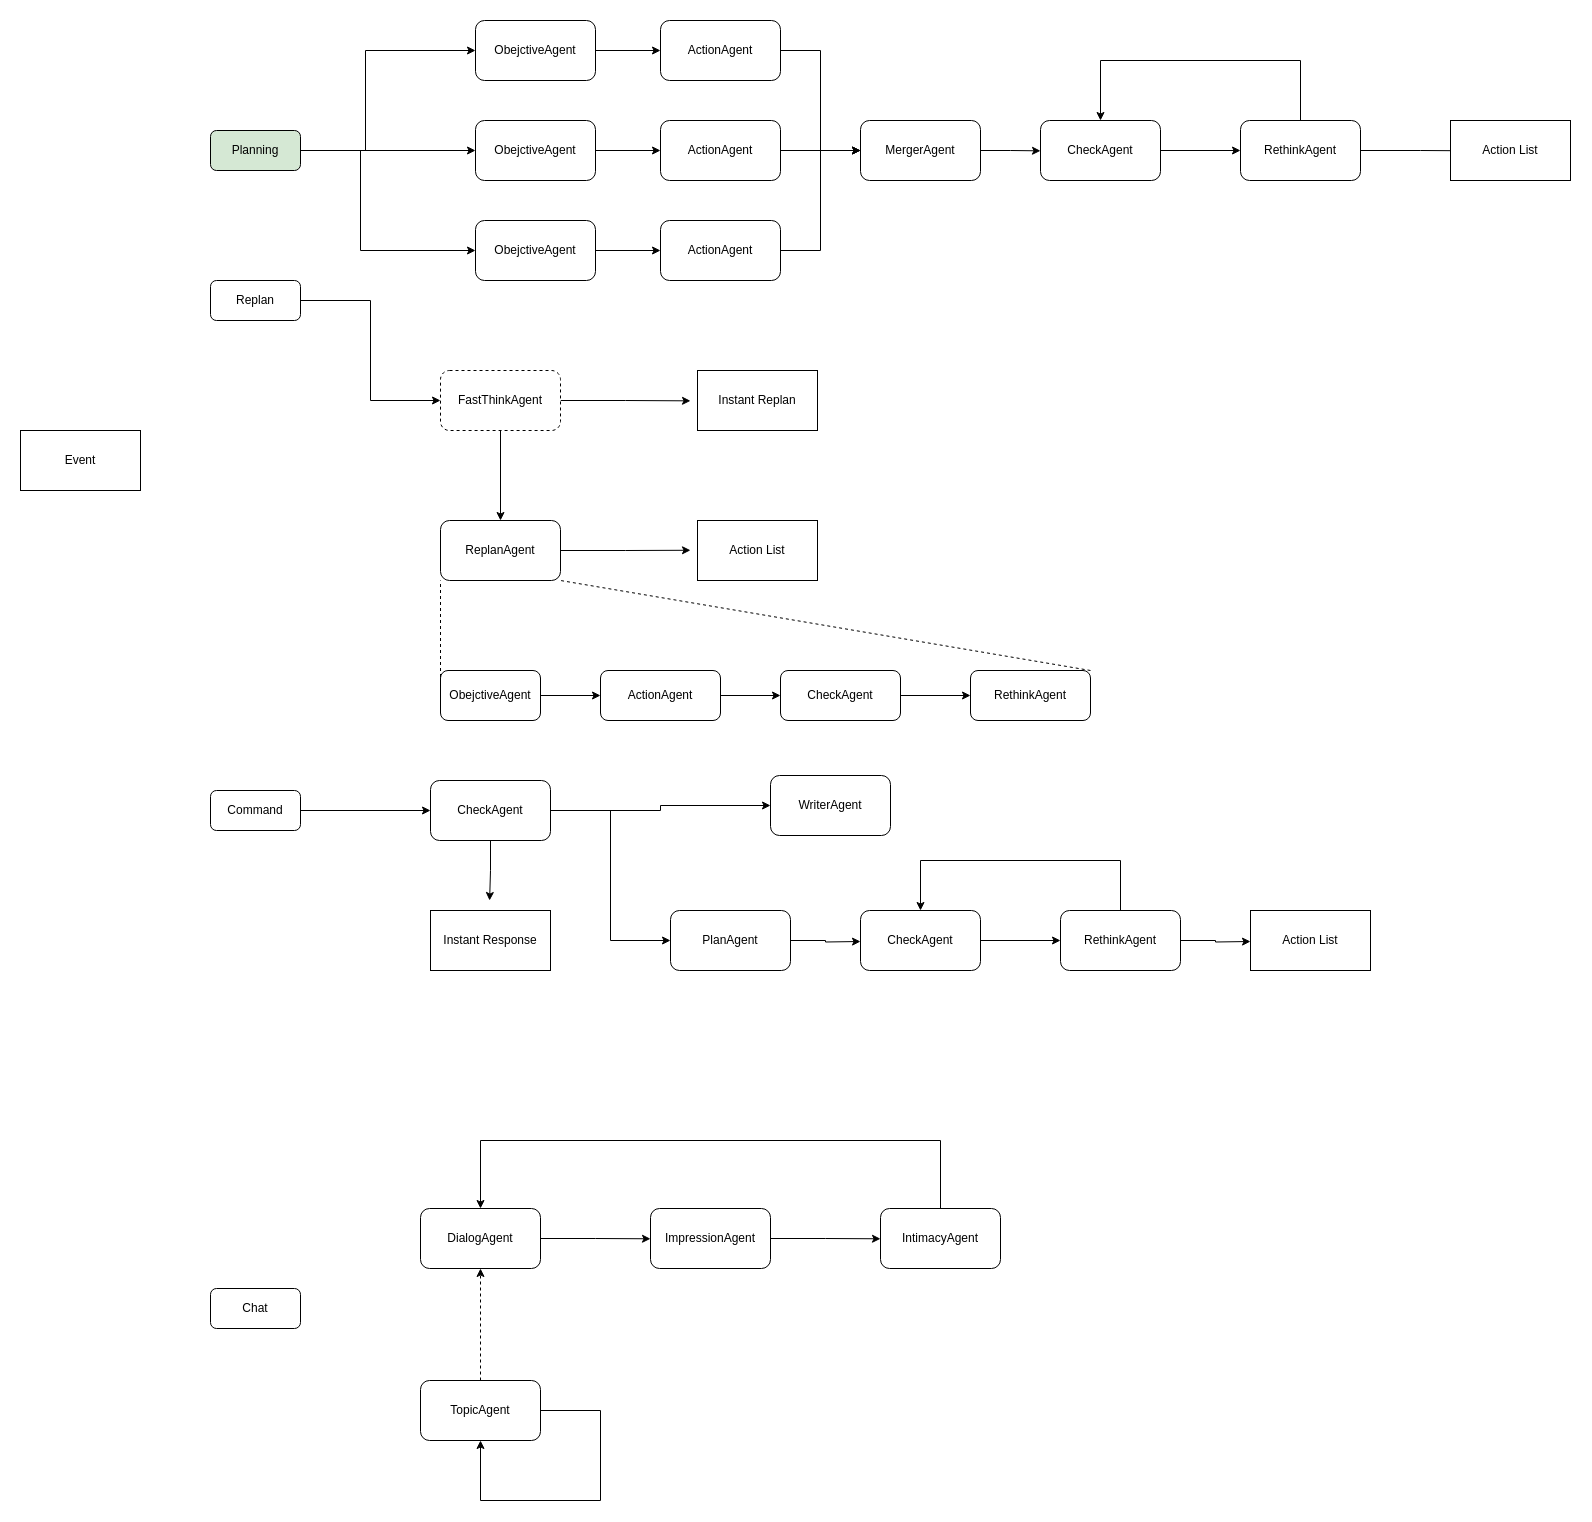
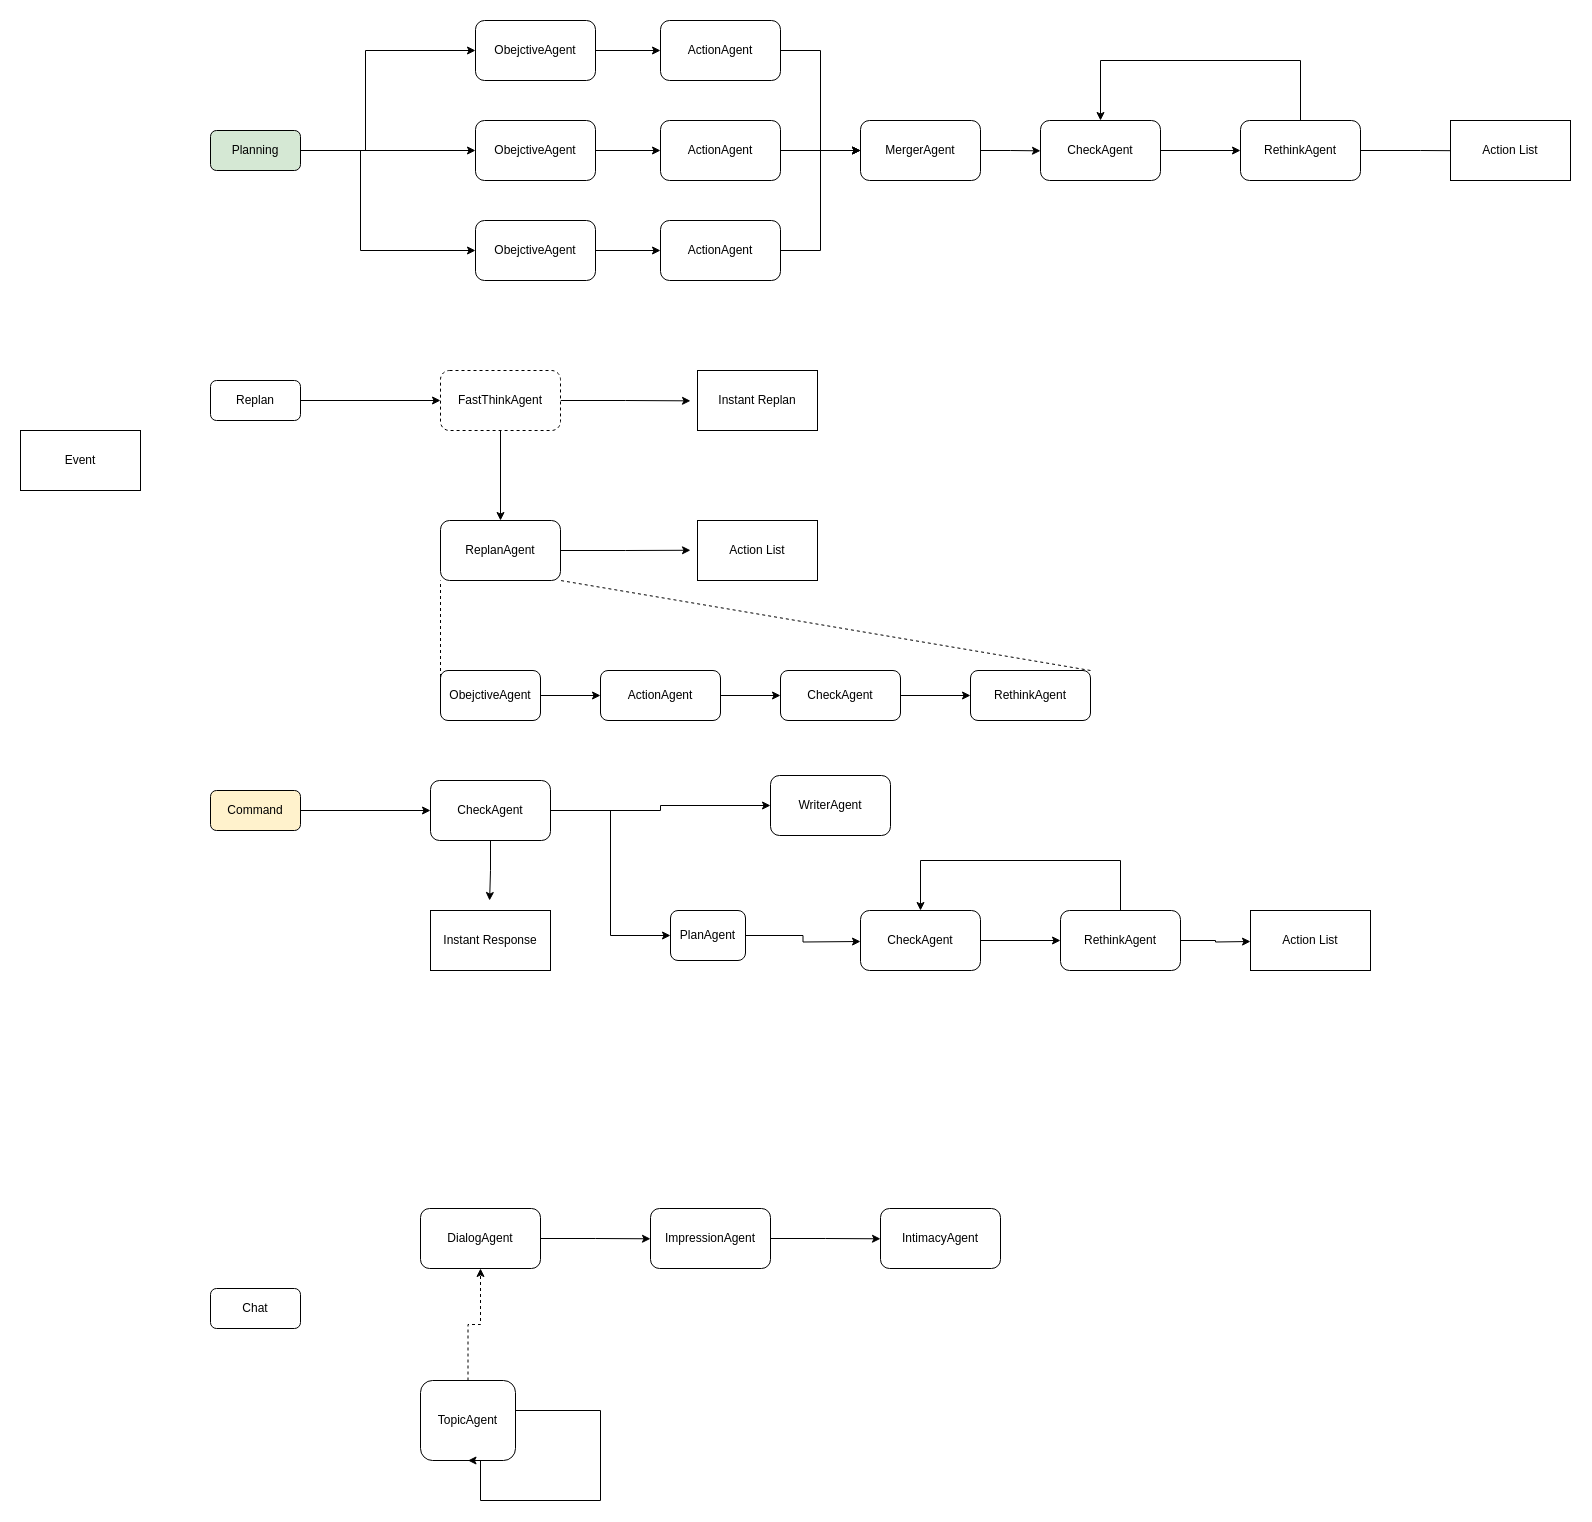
node "Replan": moved (256, 301) -> (256, 401)
node "Command": fillcolor #ffffff -> #fff2cc
node "PlanAgent": size 120x60 -> 75x50
edge "IntimacyAgent" -> "DialogAgent": removed
node "TopicAgent": size 120x60 -> 95x80
